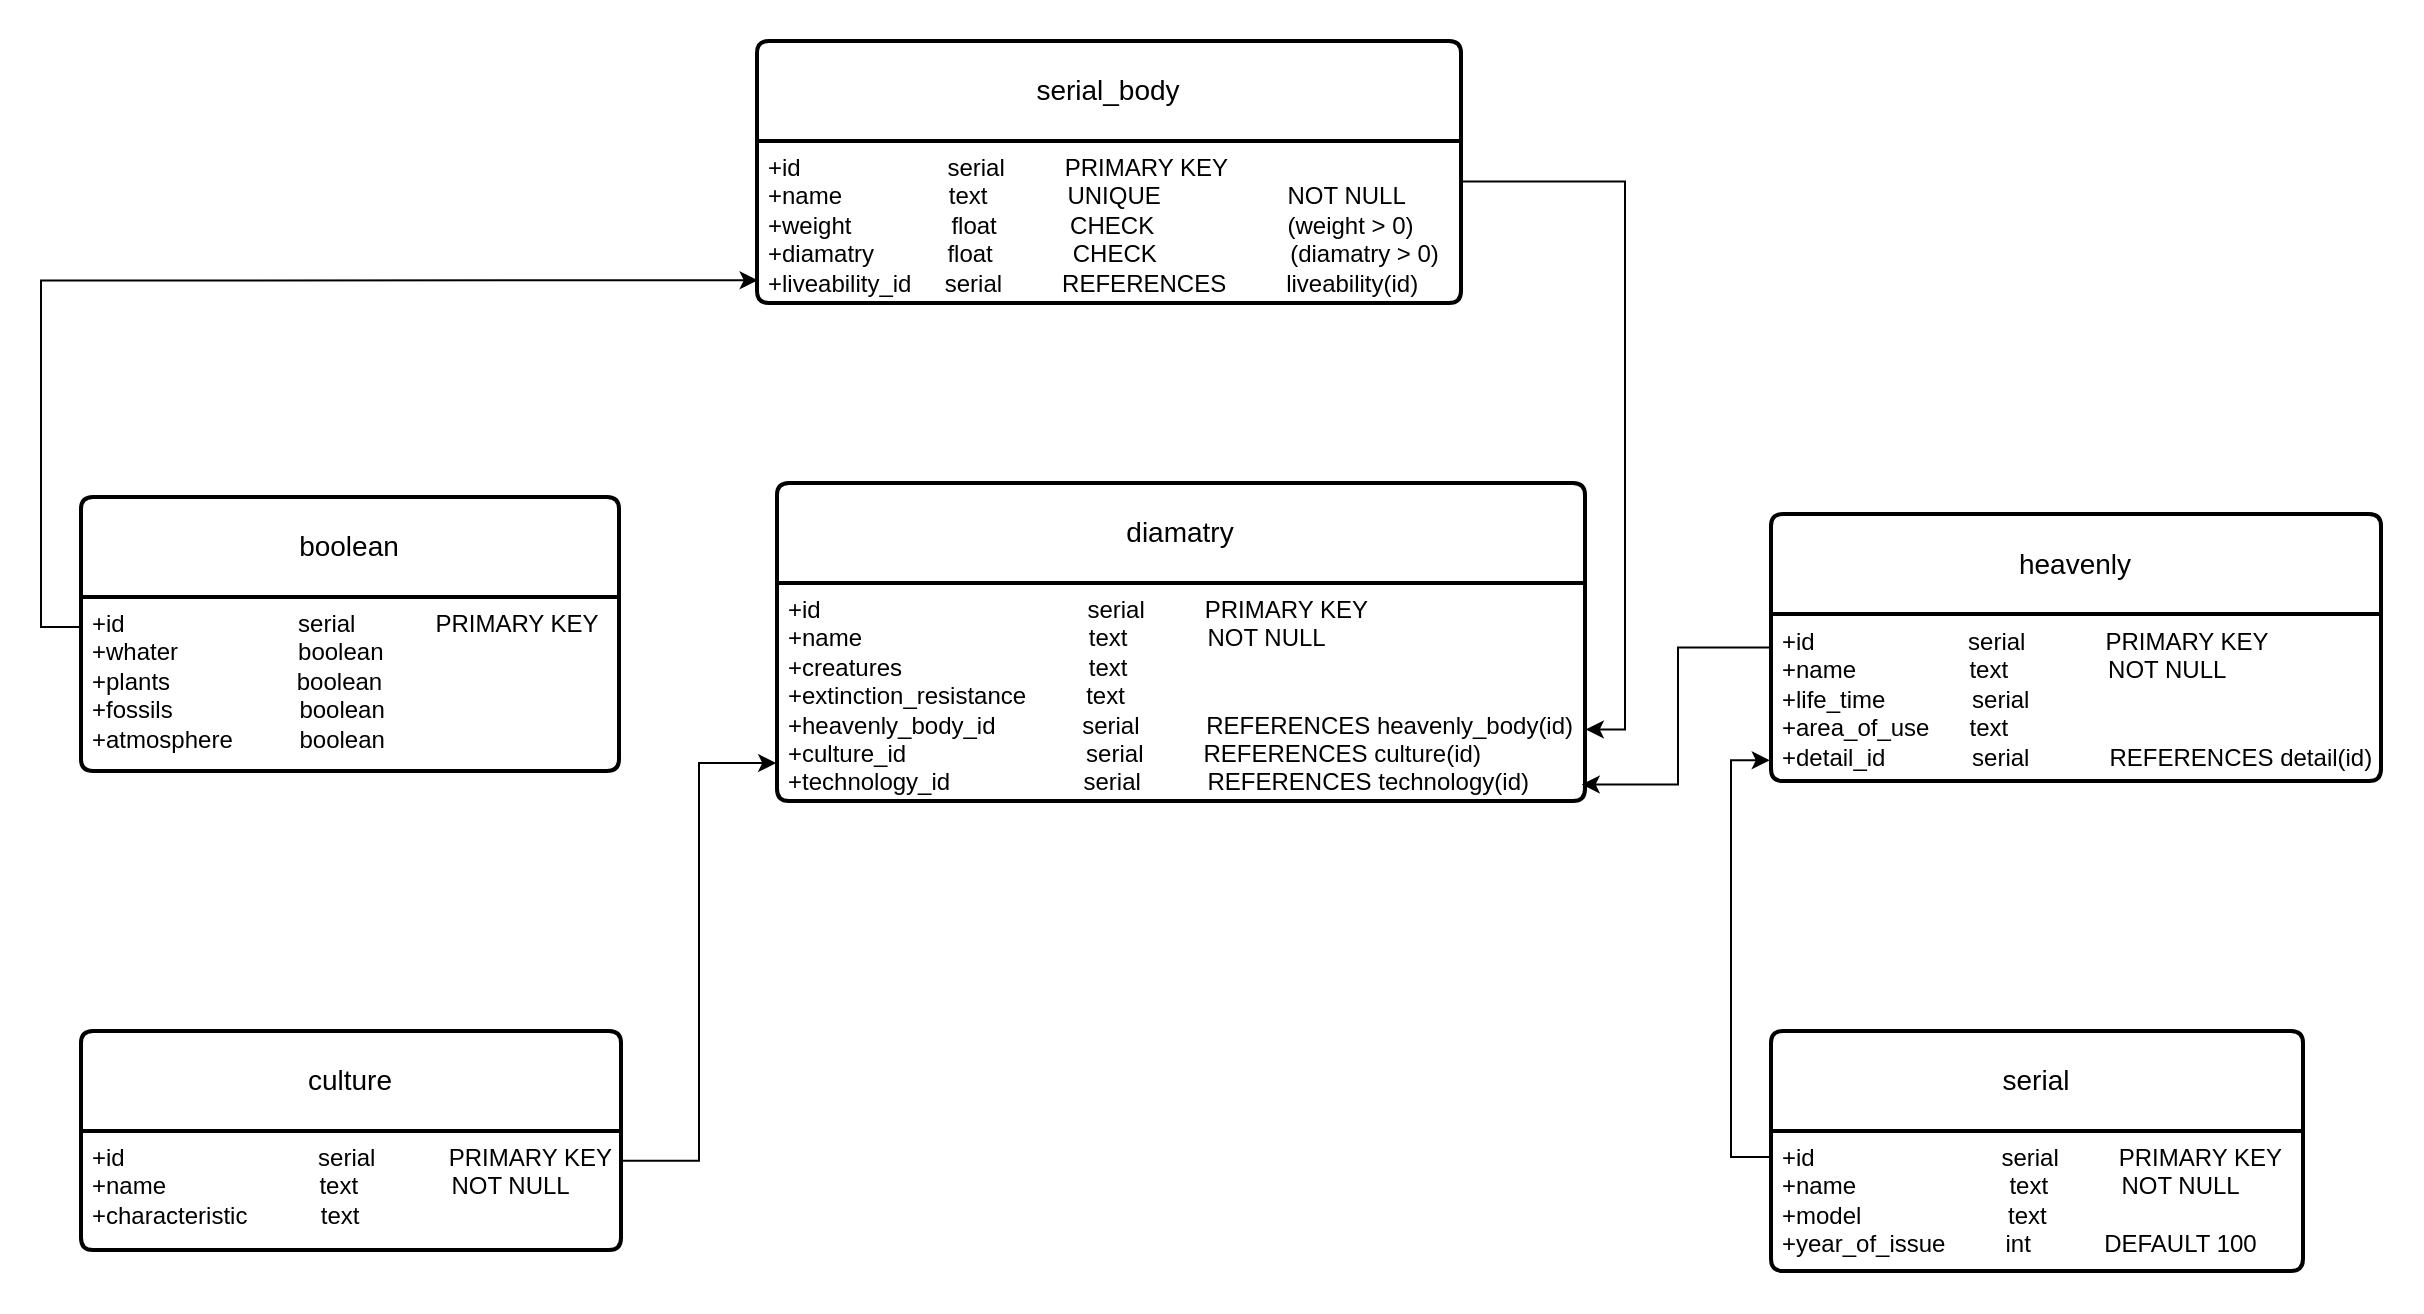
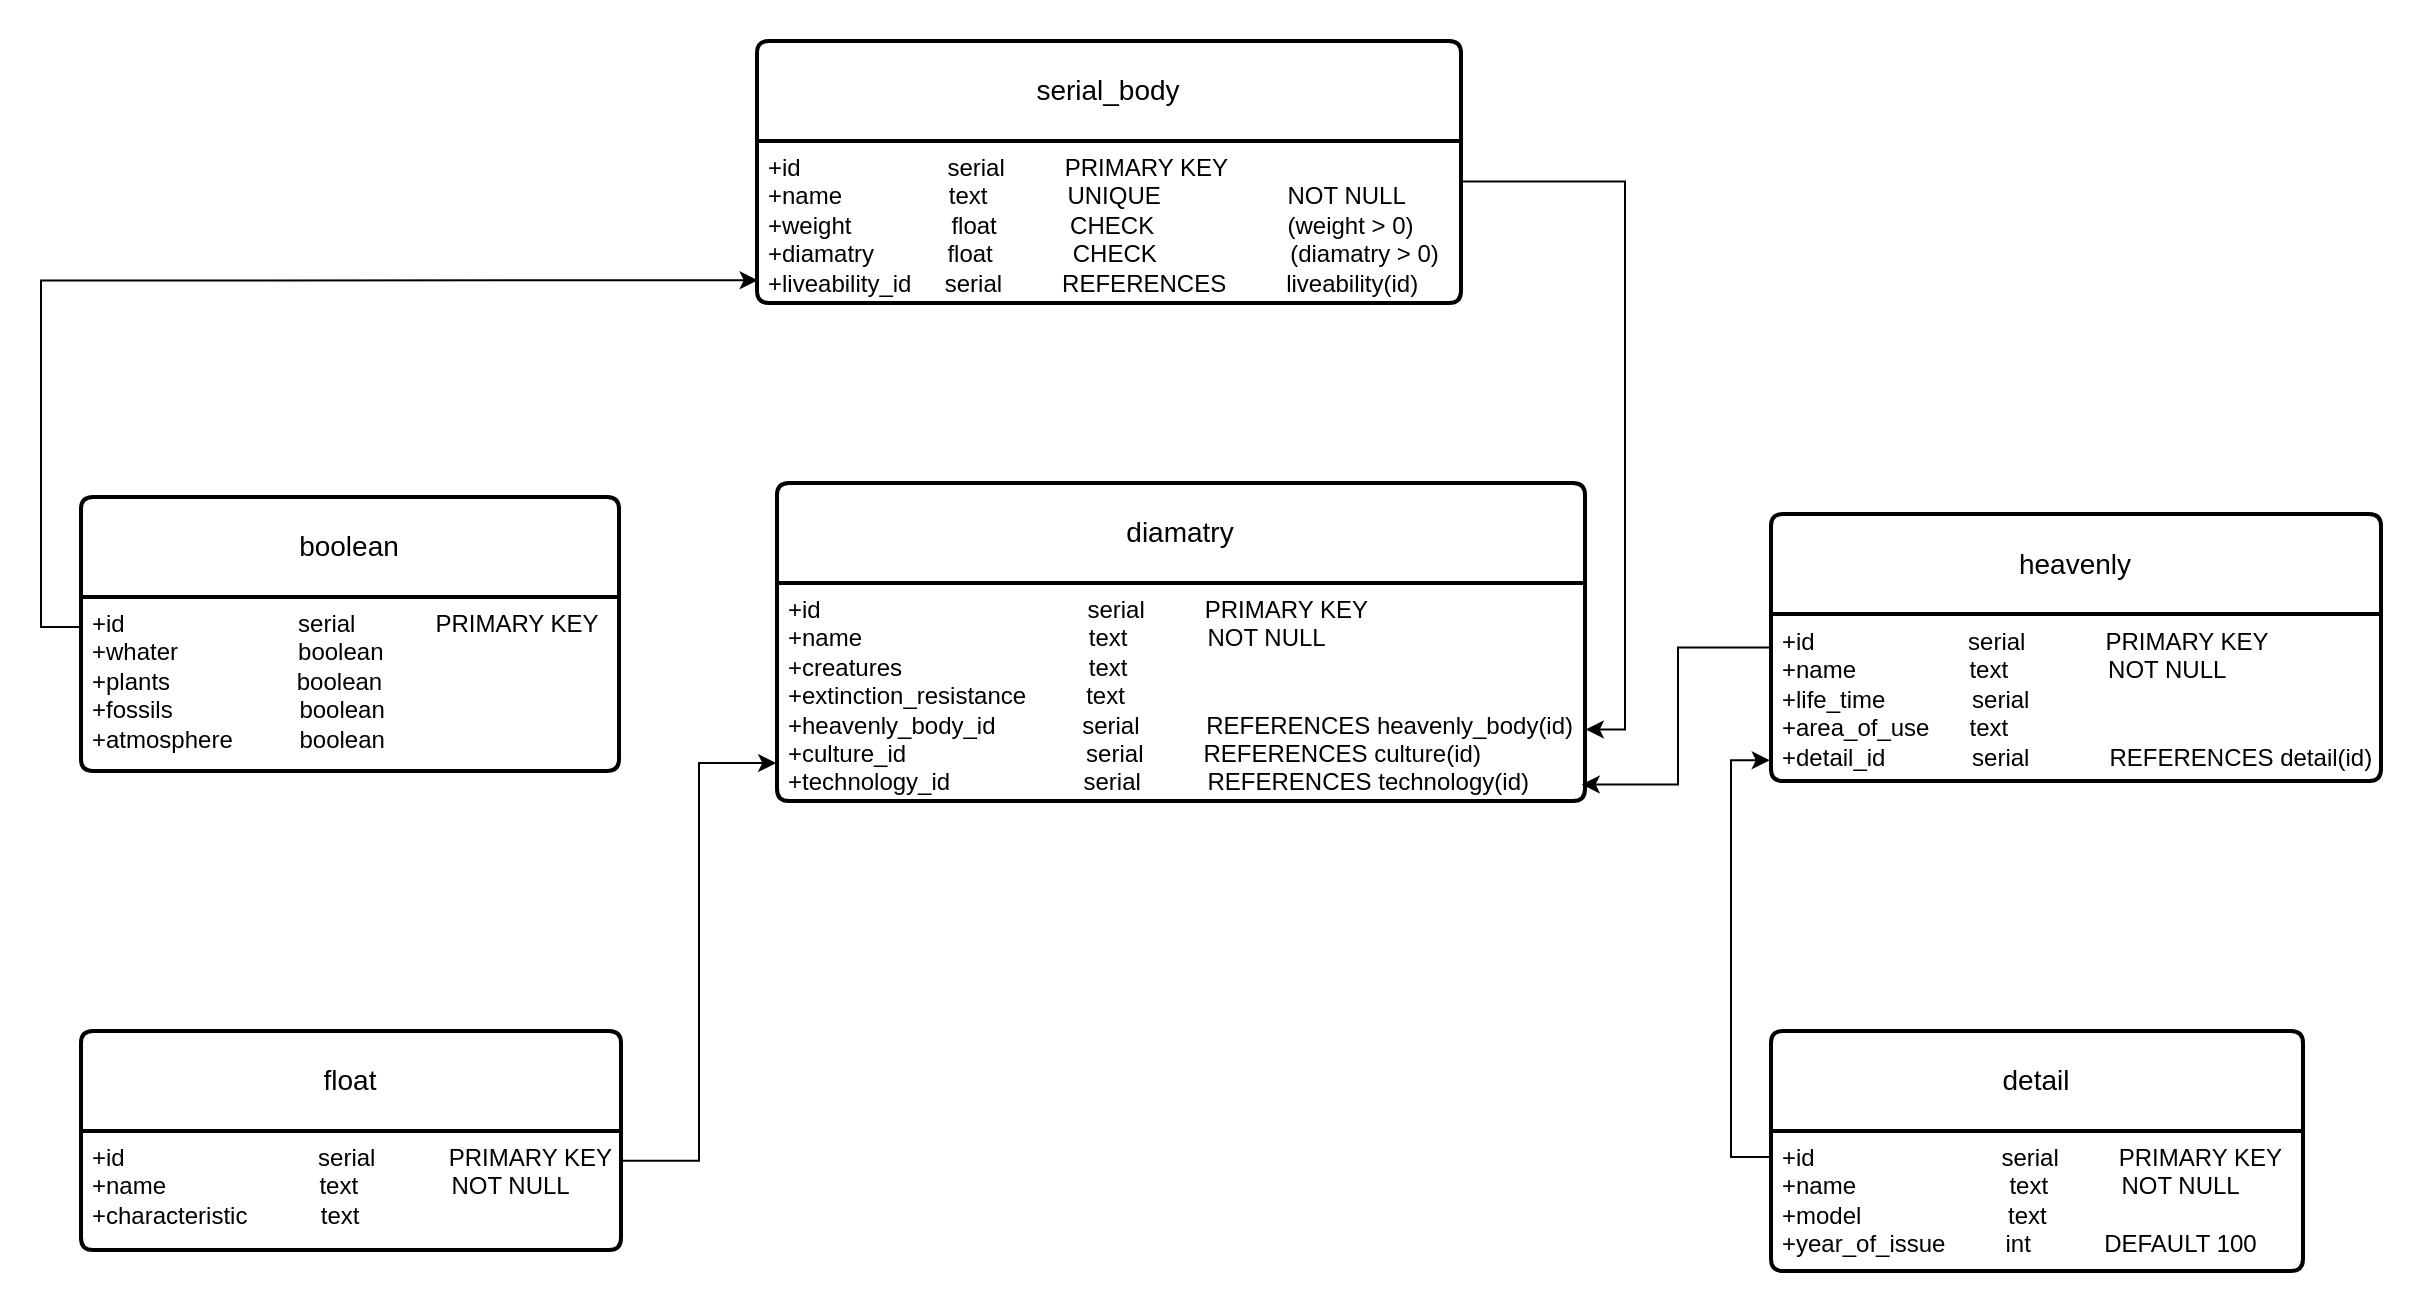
node "culture": label "culture" -> "float"
node "serial": label "serial" -> "detail"
